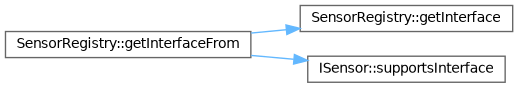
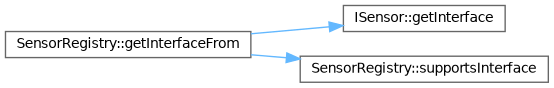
node "SensorRegistry::getInterface": label "SensorRegistry::getInterface" -> "ISensor::getInterface"
node "ISensor::supportsInterface": label "ISensor::supportsInterface" -> "SensorRegistry::supportsInterface"
